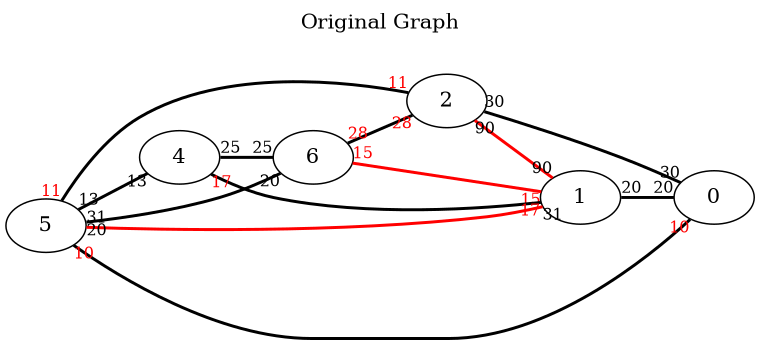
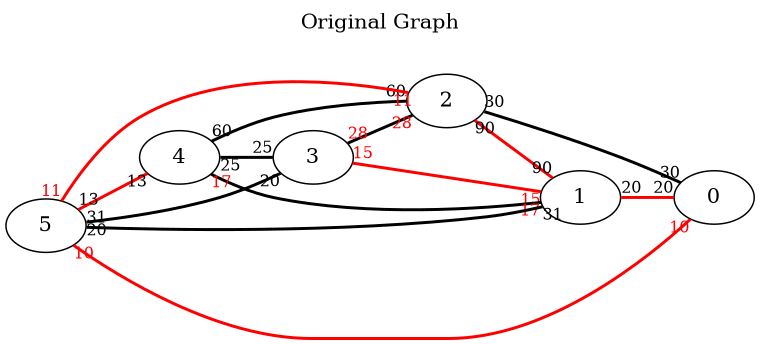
edge "2" -- "5": color black -> red
edge "2" -- "4": added
node "6": label "6" -> "3"
edge "4" -- "5": color black -> red
edge "1" -- "0": color black -> red
edge "1" -- "5": color red -> black
edge "0" -- "5": color black -> red
